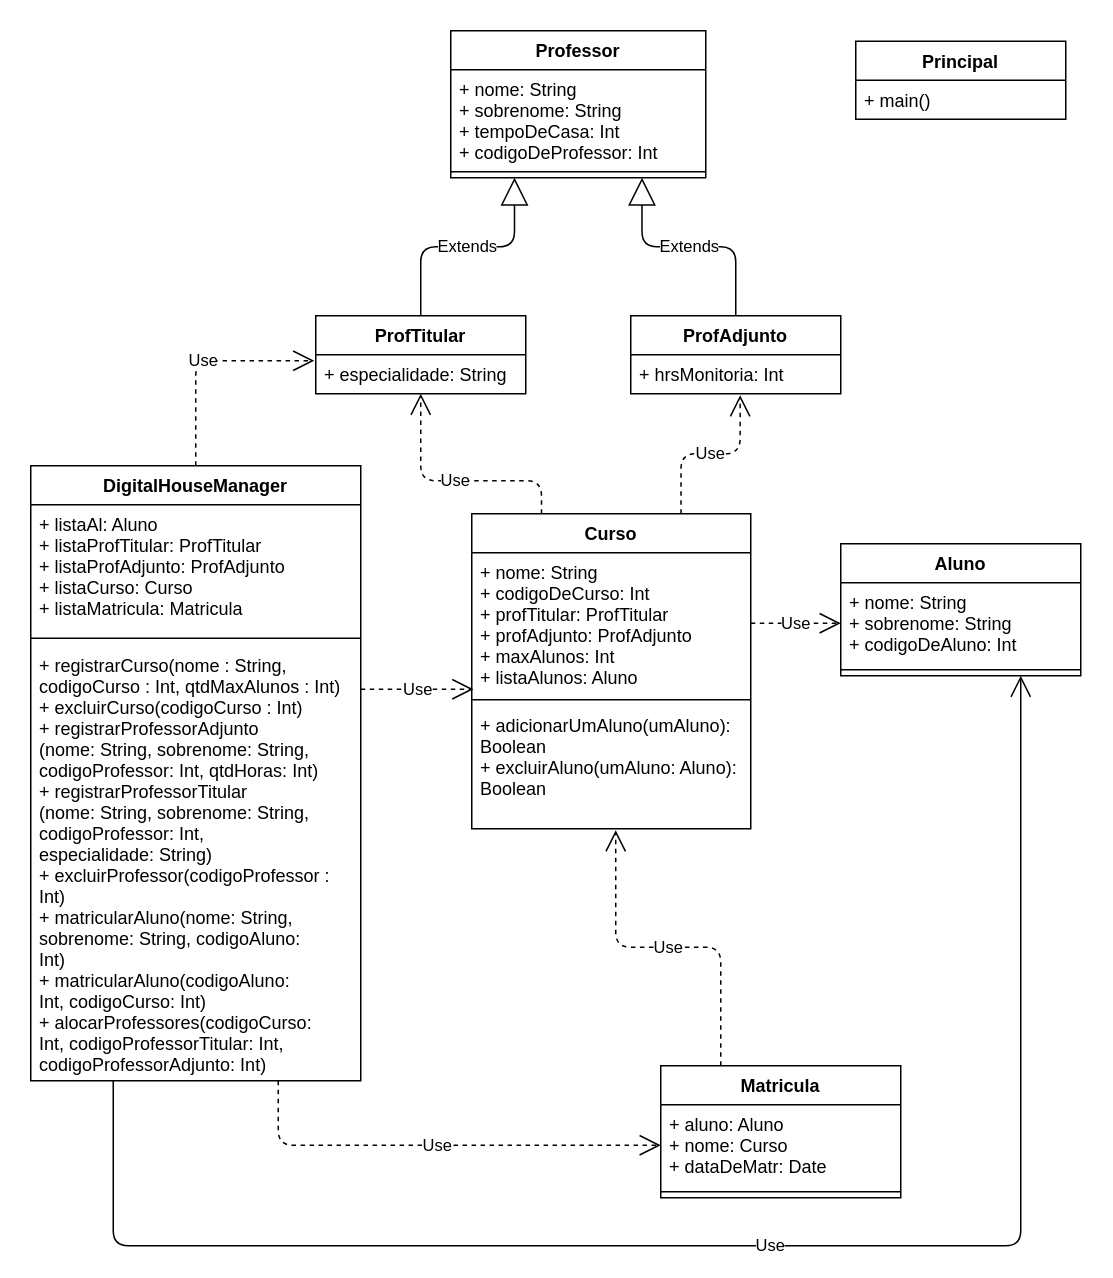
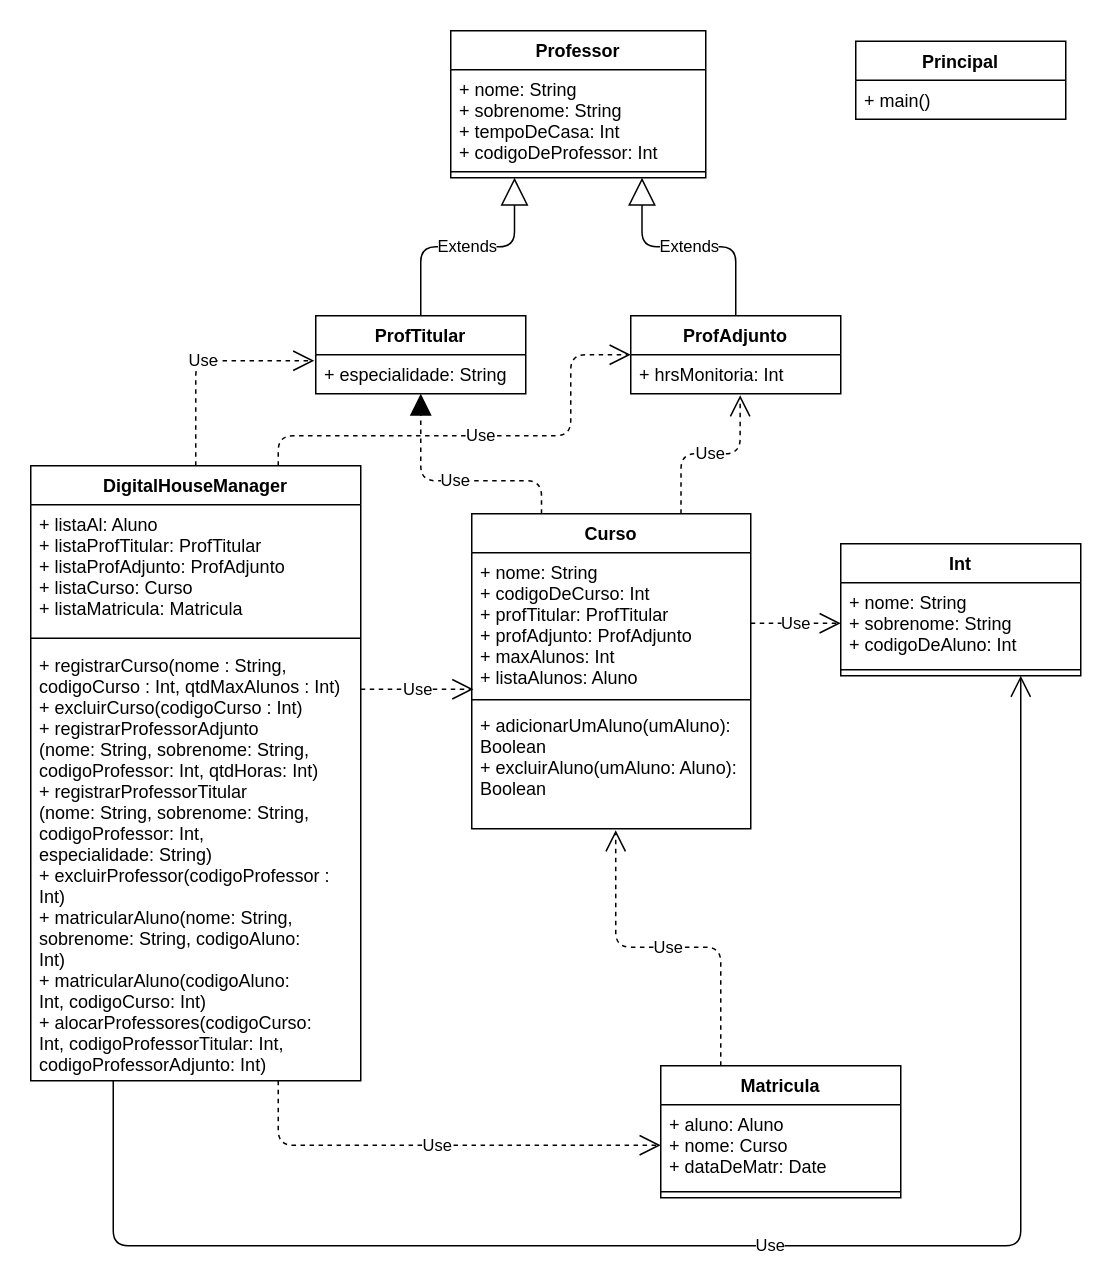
edge "Curso" -> "+ especialidade: String": arrowhead open -> block
edge "DigitalHouseManager" -> "ProfAdjunto": added, label "Use"
node "Aluno": label "Aluno" -> "Int"
